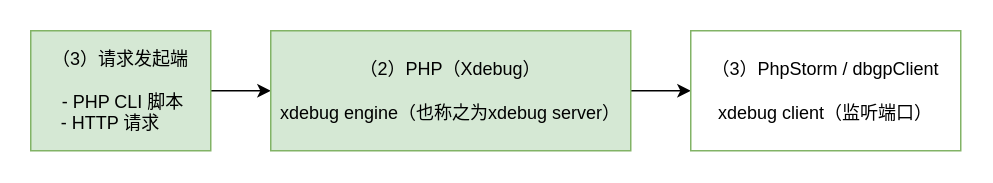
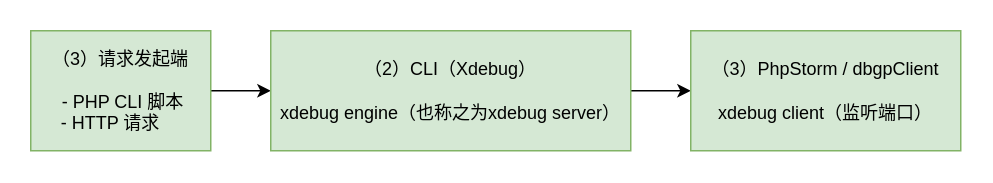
node "（2）PHP（Xdebug） xdebug engine（也称之为xdebug server）": label "（2）PHP（Xdebug） xdebug engine（也称之为xdebug server）" -> "（2）CLI（Xdebug） xdebug engine（也称之为xdebug server）"
node "（3）PhpStorm / dbgpClient xdebug client（监听端口）": fillcolor #ffffff -> #d5e8d4
